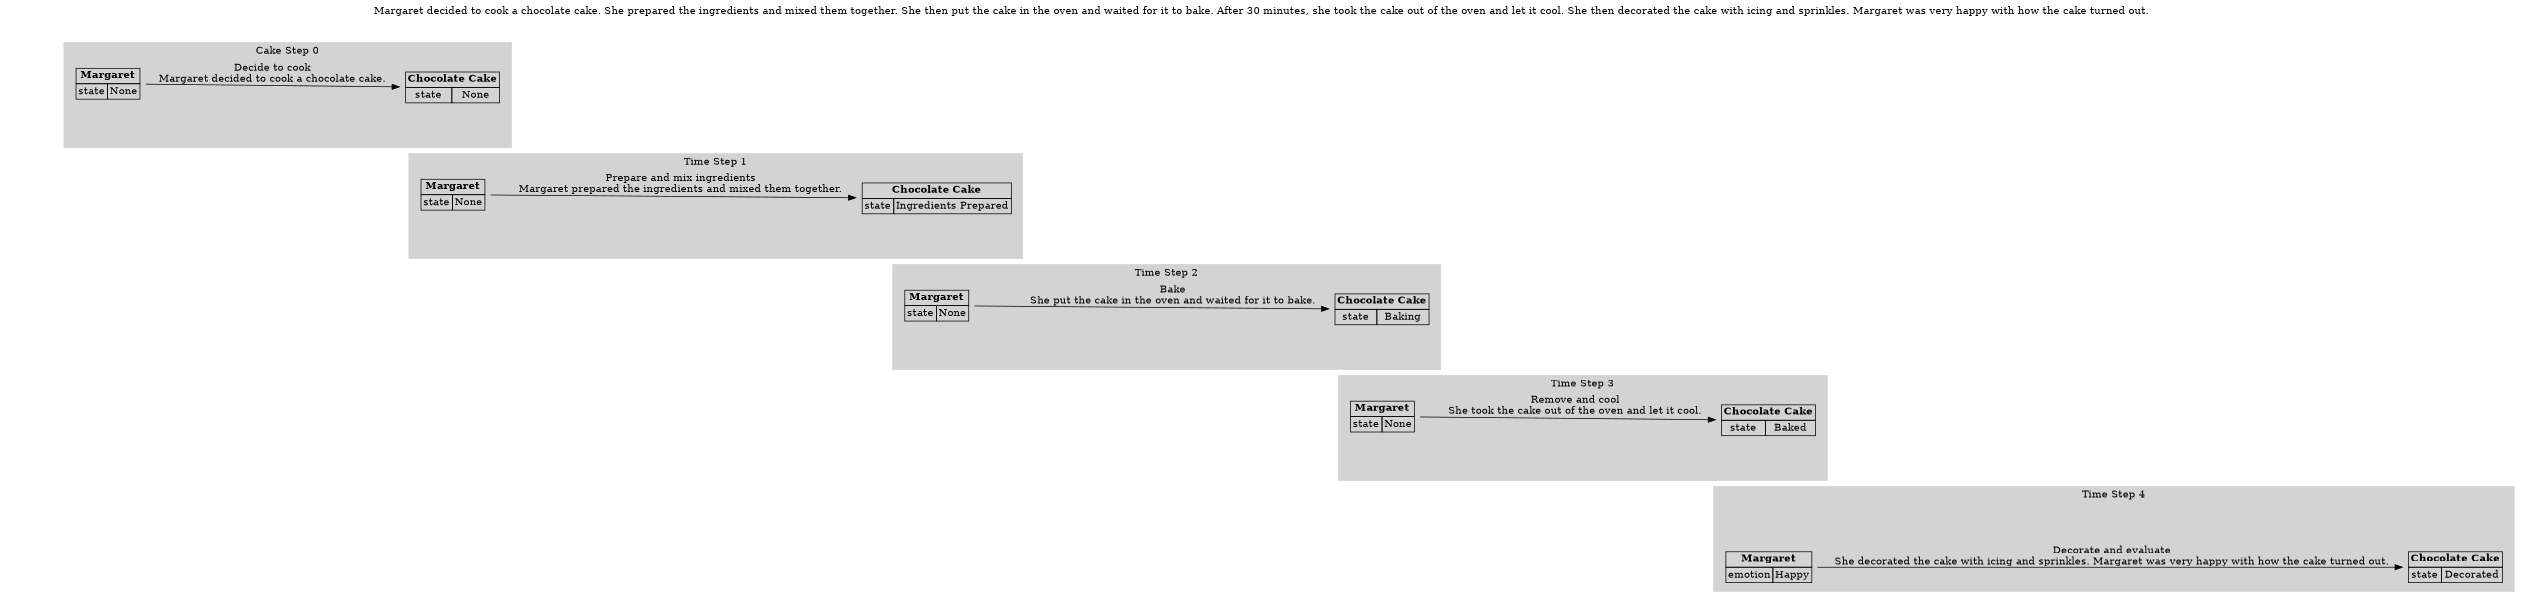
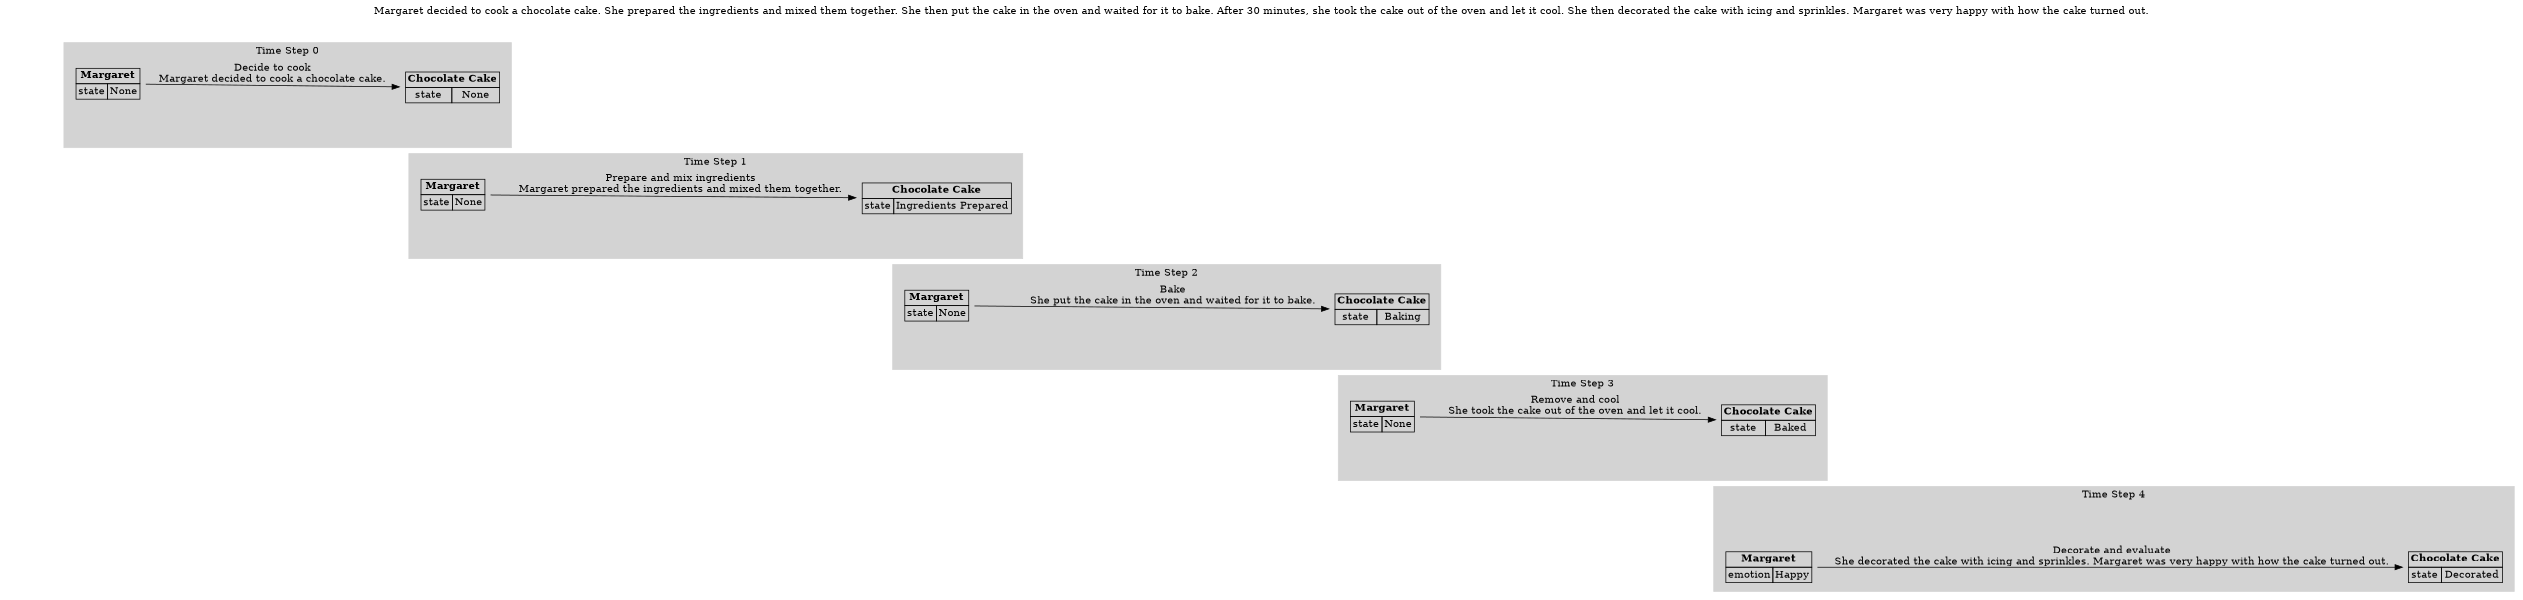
cluster "Cake Step 0": label "Cake Step 0" -> "Time Step 0"
